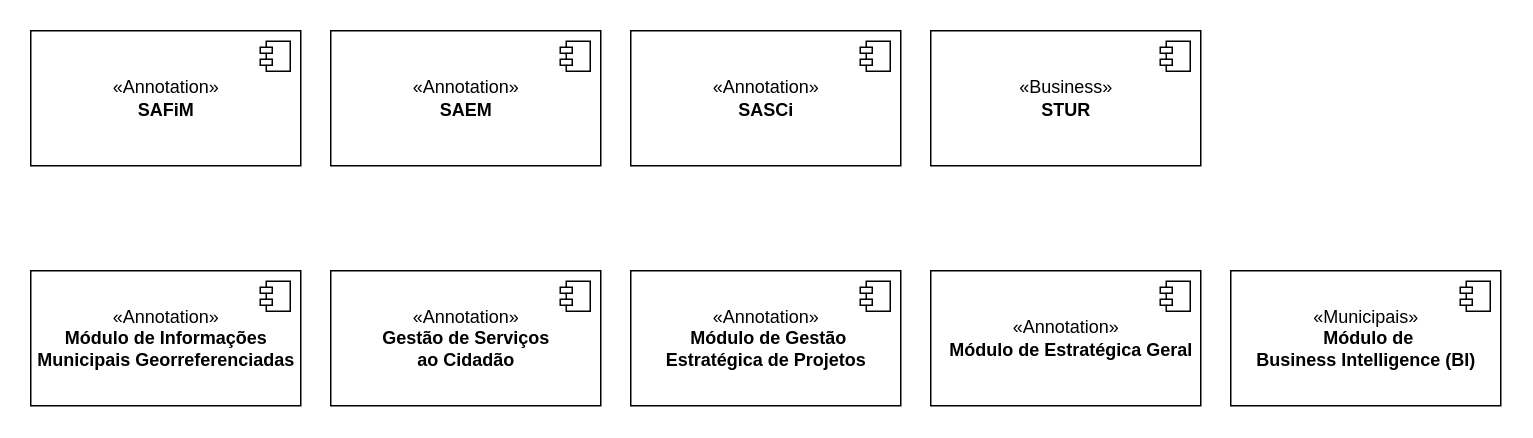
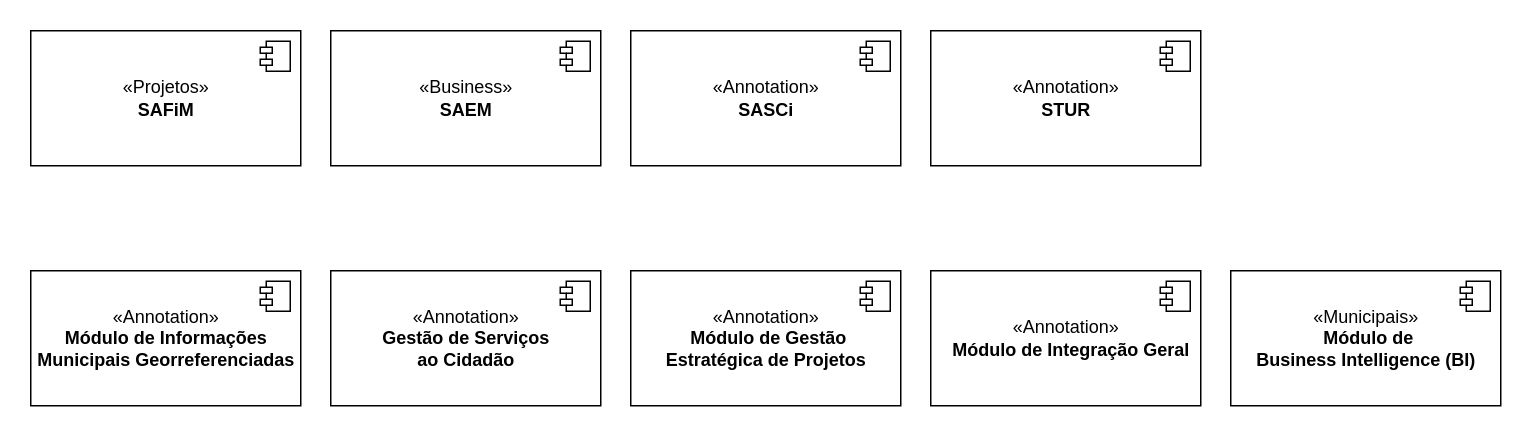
node "«Annotation» SAFiM": label "«Annotation» SAFiM" -> "«Projetos» SAFiM"
node "«Annotation» SAEM": label "«Annotation» SAEM" -> "«Business» SAEM"
node "«Business» STUR": label "«Business» STUR" -> "«Annotation» STUR"
node "«Annotation» Módulo de Estratégica Geral": label "«Annotation» Módulo de Estratégica Geral" -> "«Annotation» Módulo de Integração Geral"
